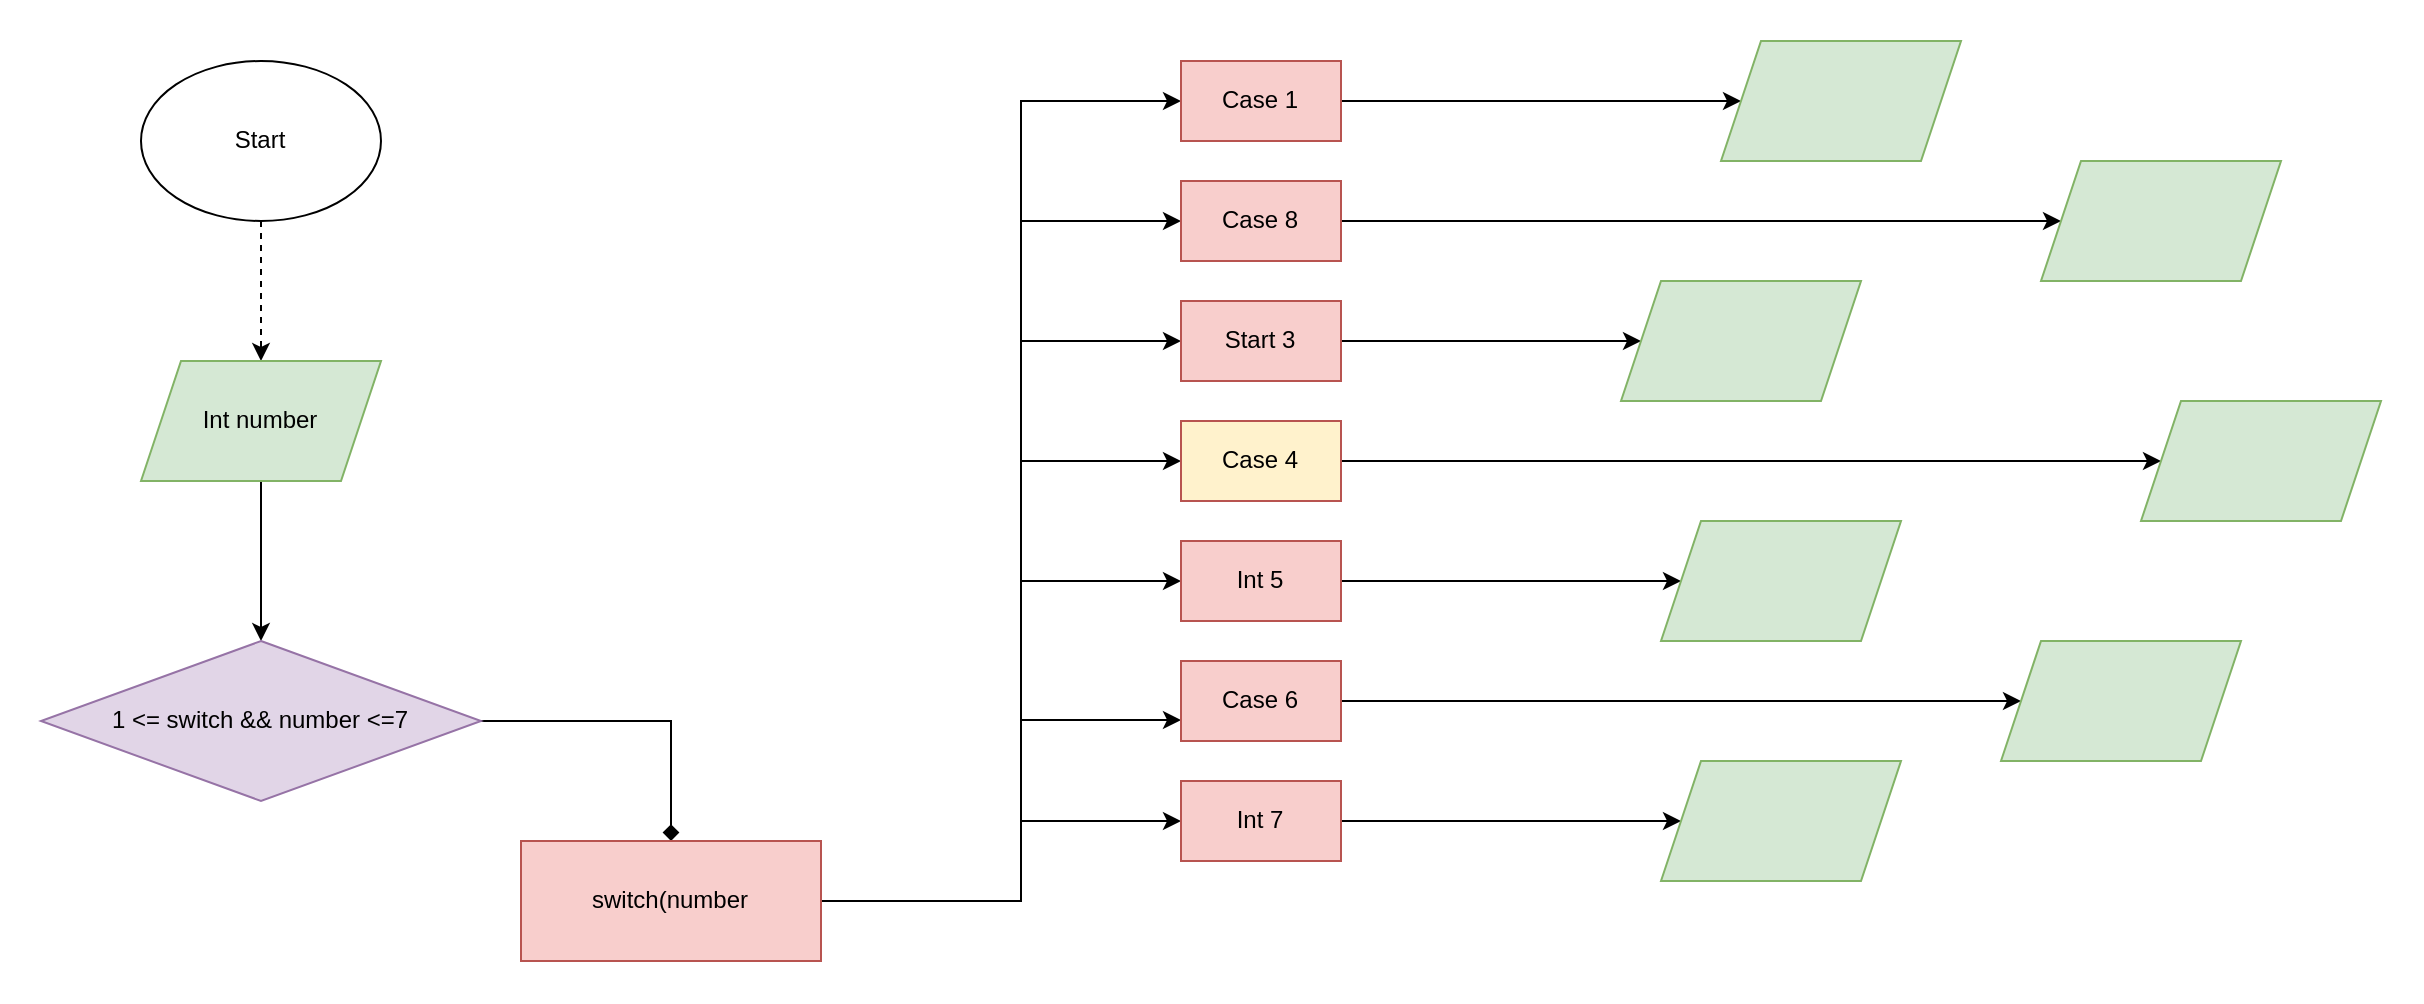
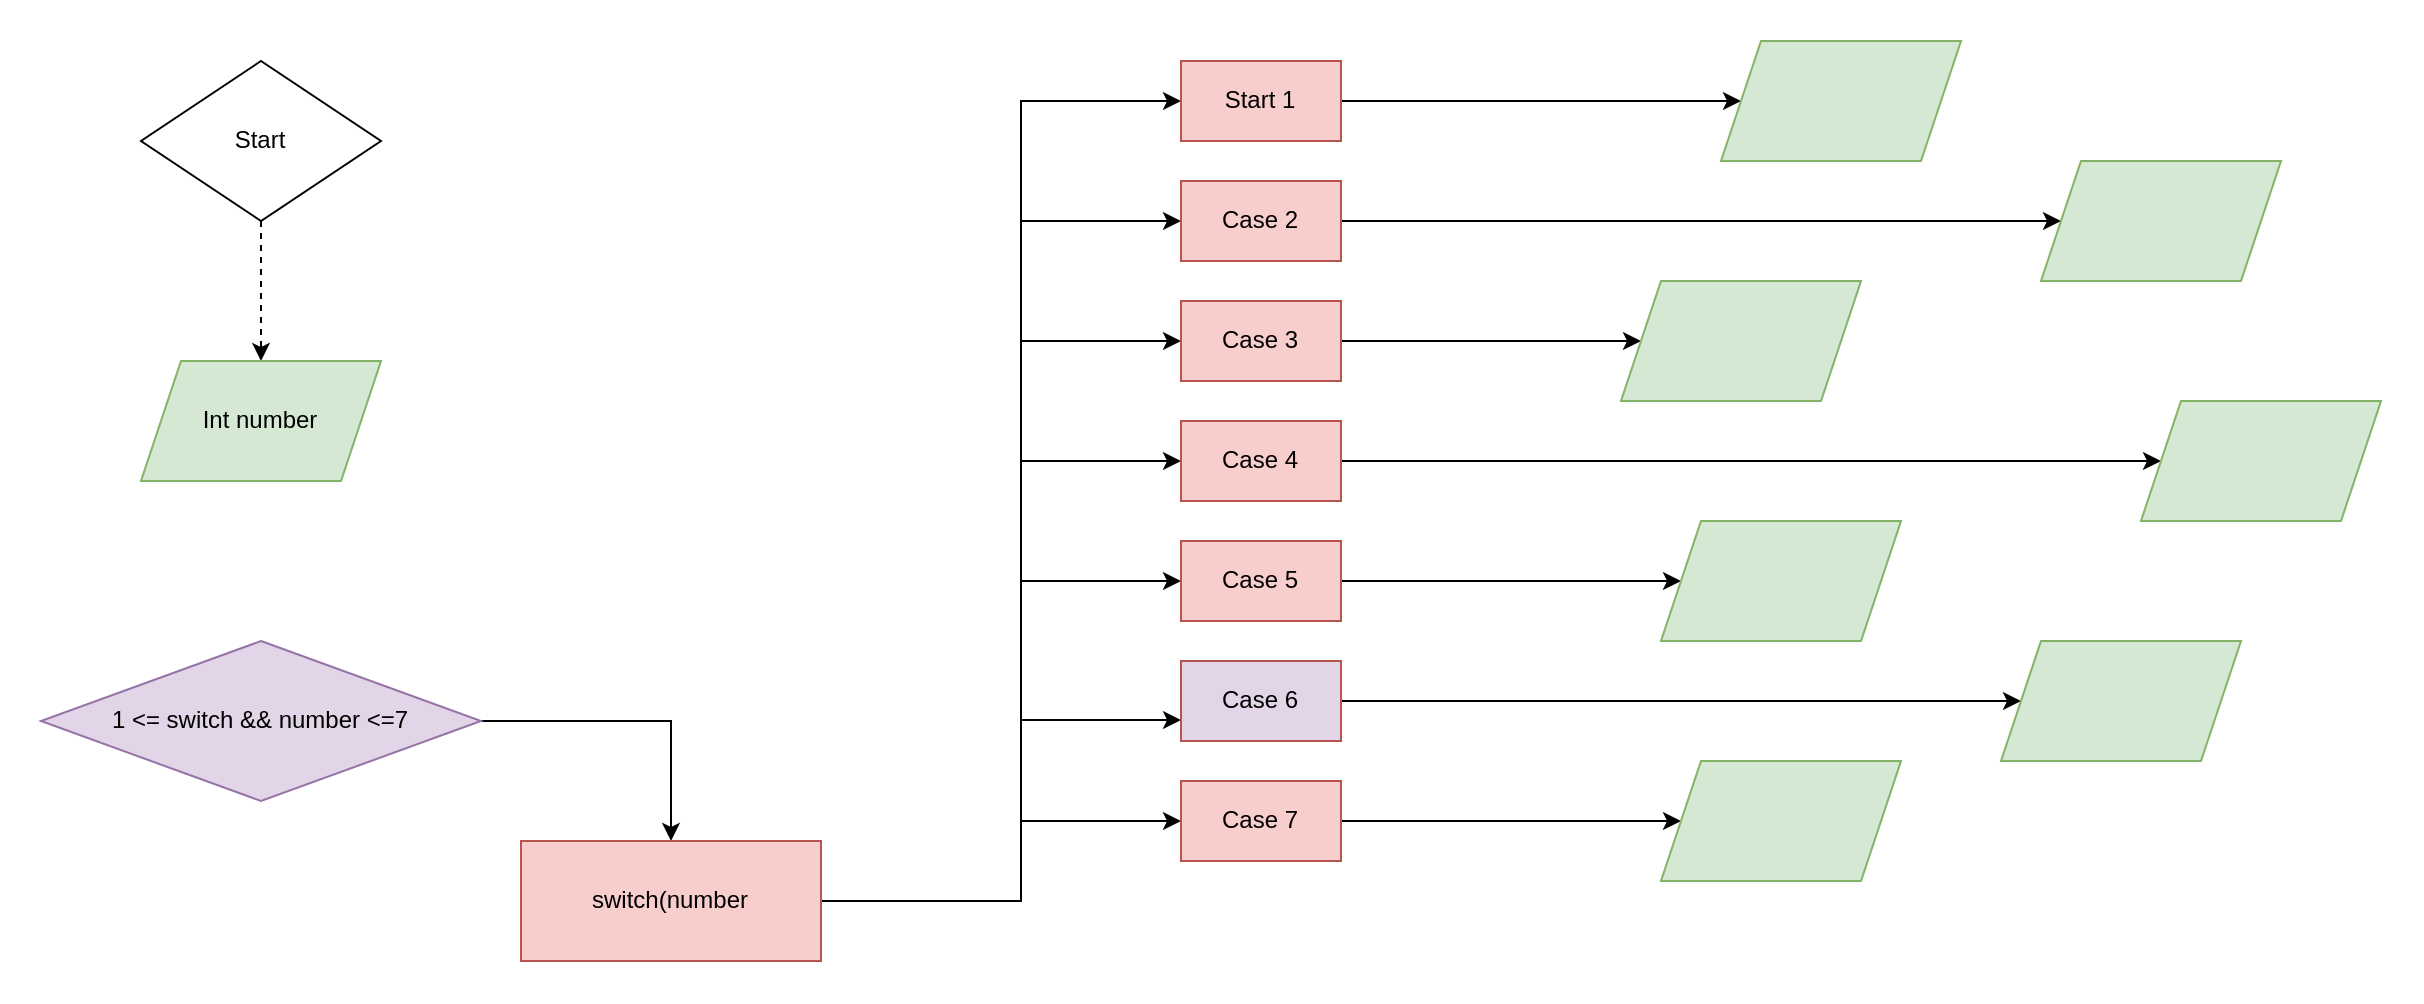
node "Case 1": label "Case 1" -> "Start 1"
node "Start": shape ellipse -> diamond
node "Case 8": label "Case 8" -> "Case 2"
node "Start 3": label "Start 3" -> "Case 3"
node "Case 4": fillcolor #fff2cc -> #f8cecc
edge "Int number" -> "1 <= switch && number <=7": removed
node "Int 5": label "Int 5" -> "Case 5"
node "Case 6": fillcolor #f8cecc -> #e1d5e7
node "Int 7": label "Int 7" -> "Case 7"
edge "1 <= switch && number <=7" -> "switch(number": arrowhead diamond -> classic
